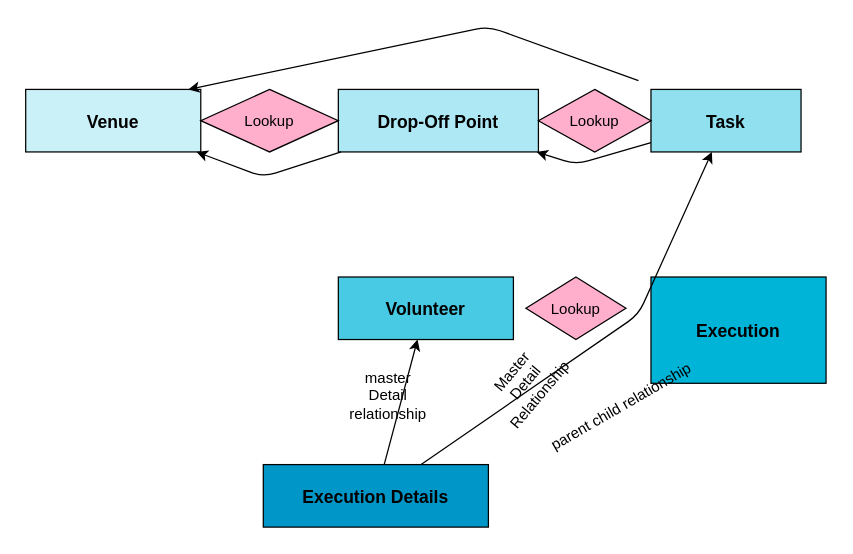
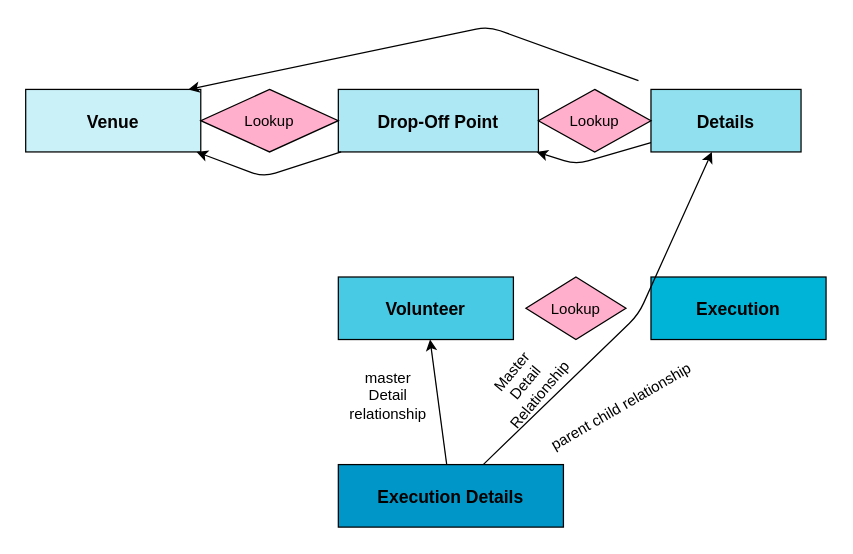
node "Task": label "Task" -> "Details"
node "Execution": size 175x106 -> 175x63
node "Execution Details": moved (376, 496) -> (451, 496)
